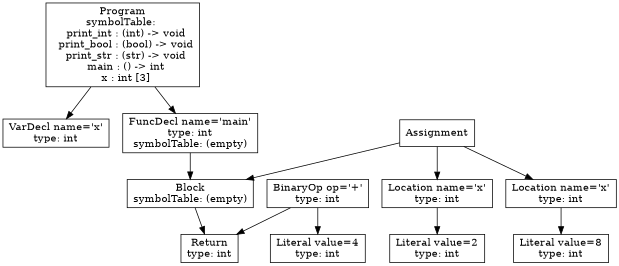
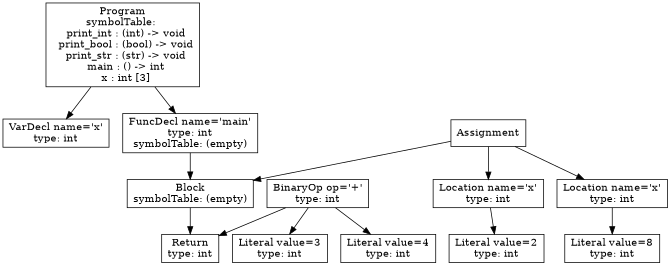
node "Literal value=3 type: int": added
